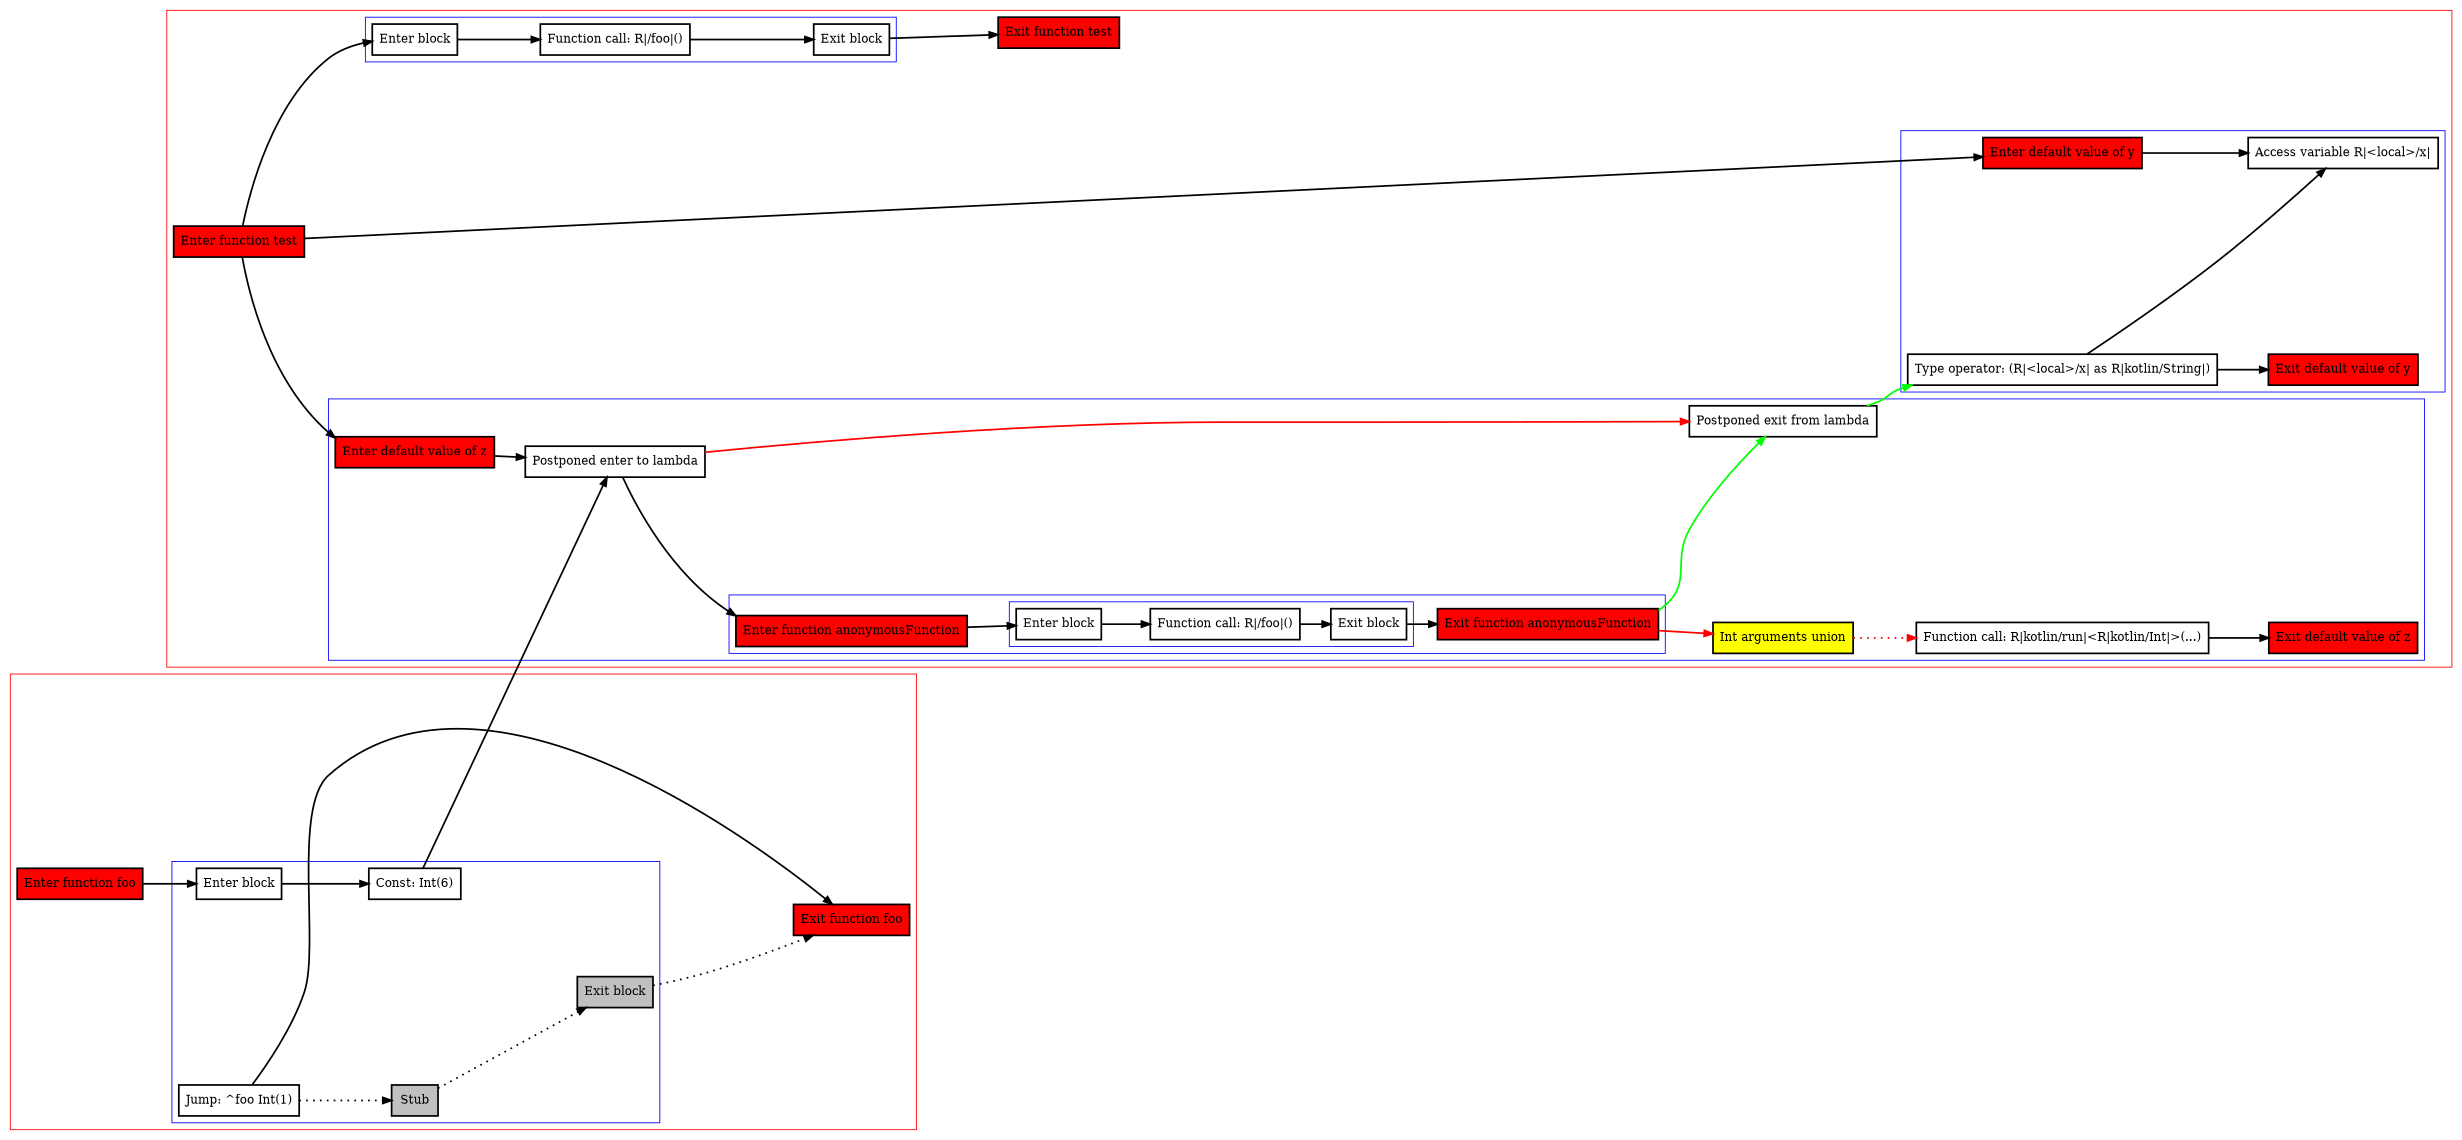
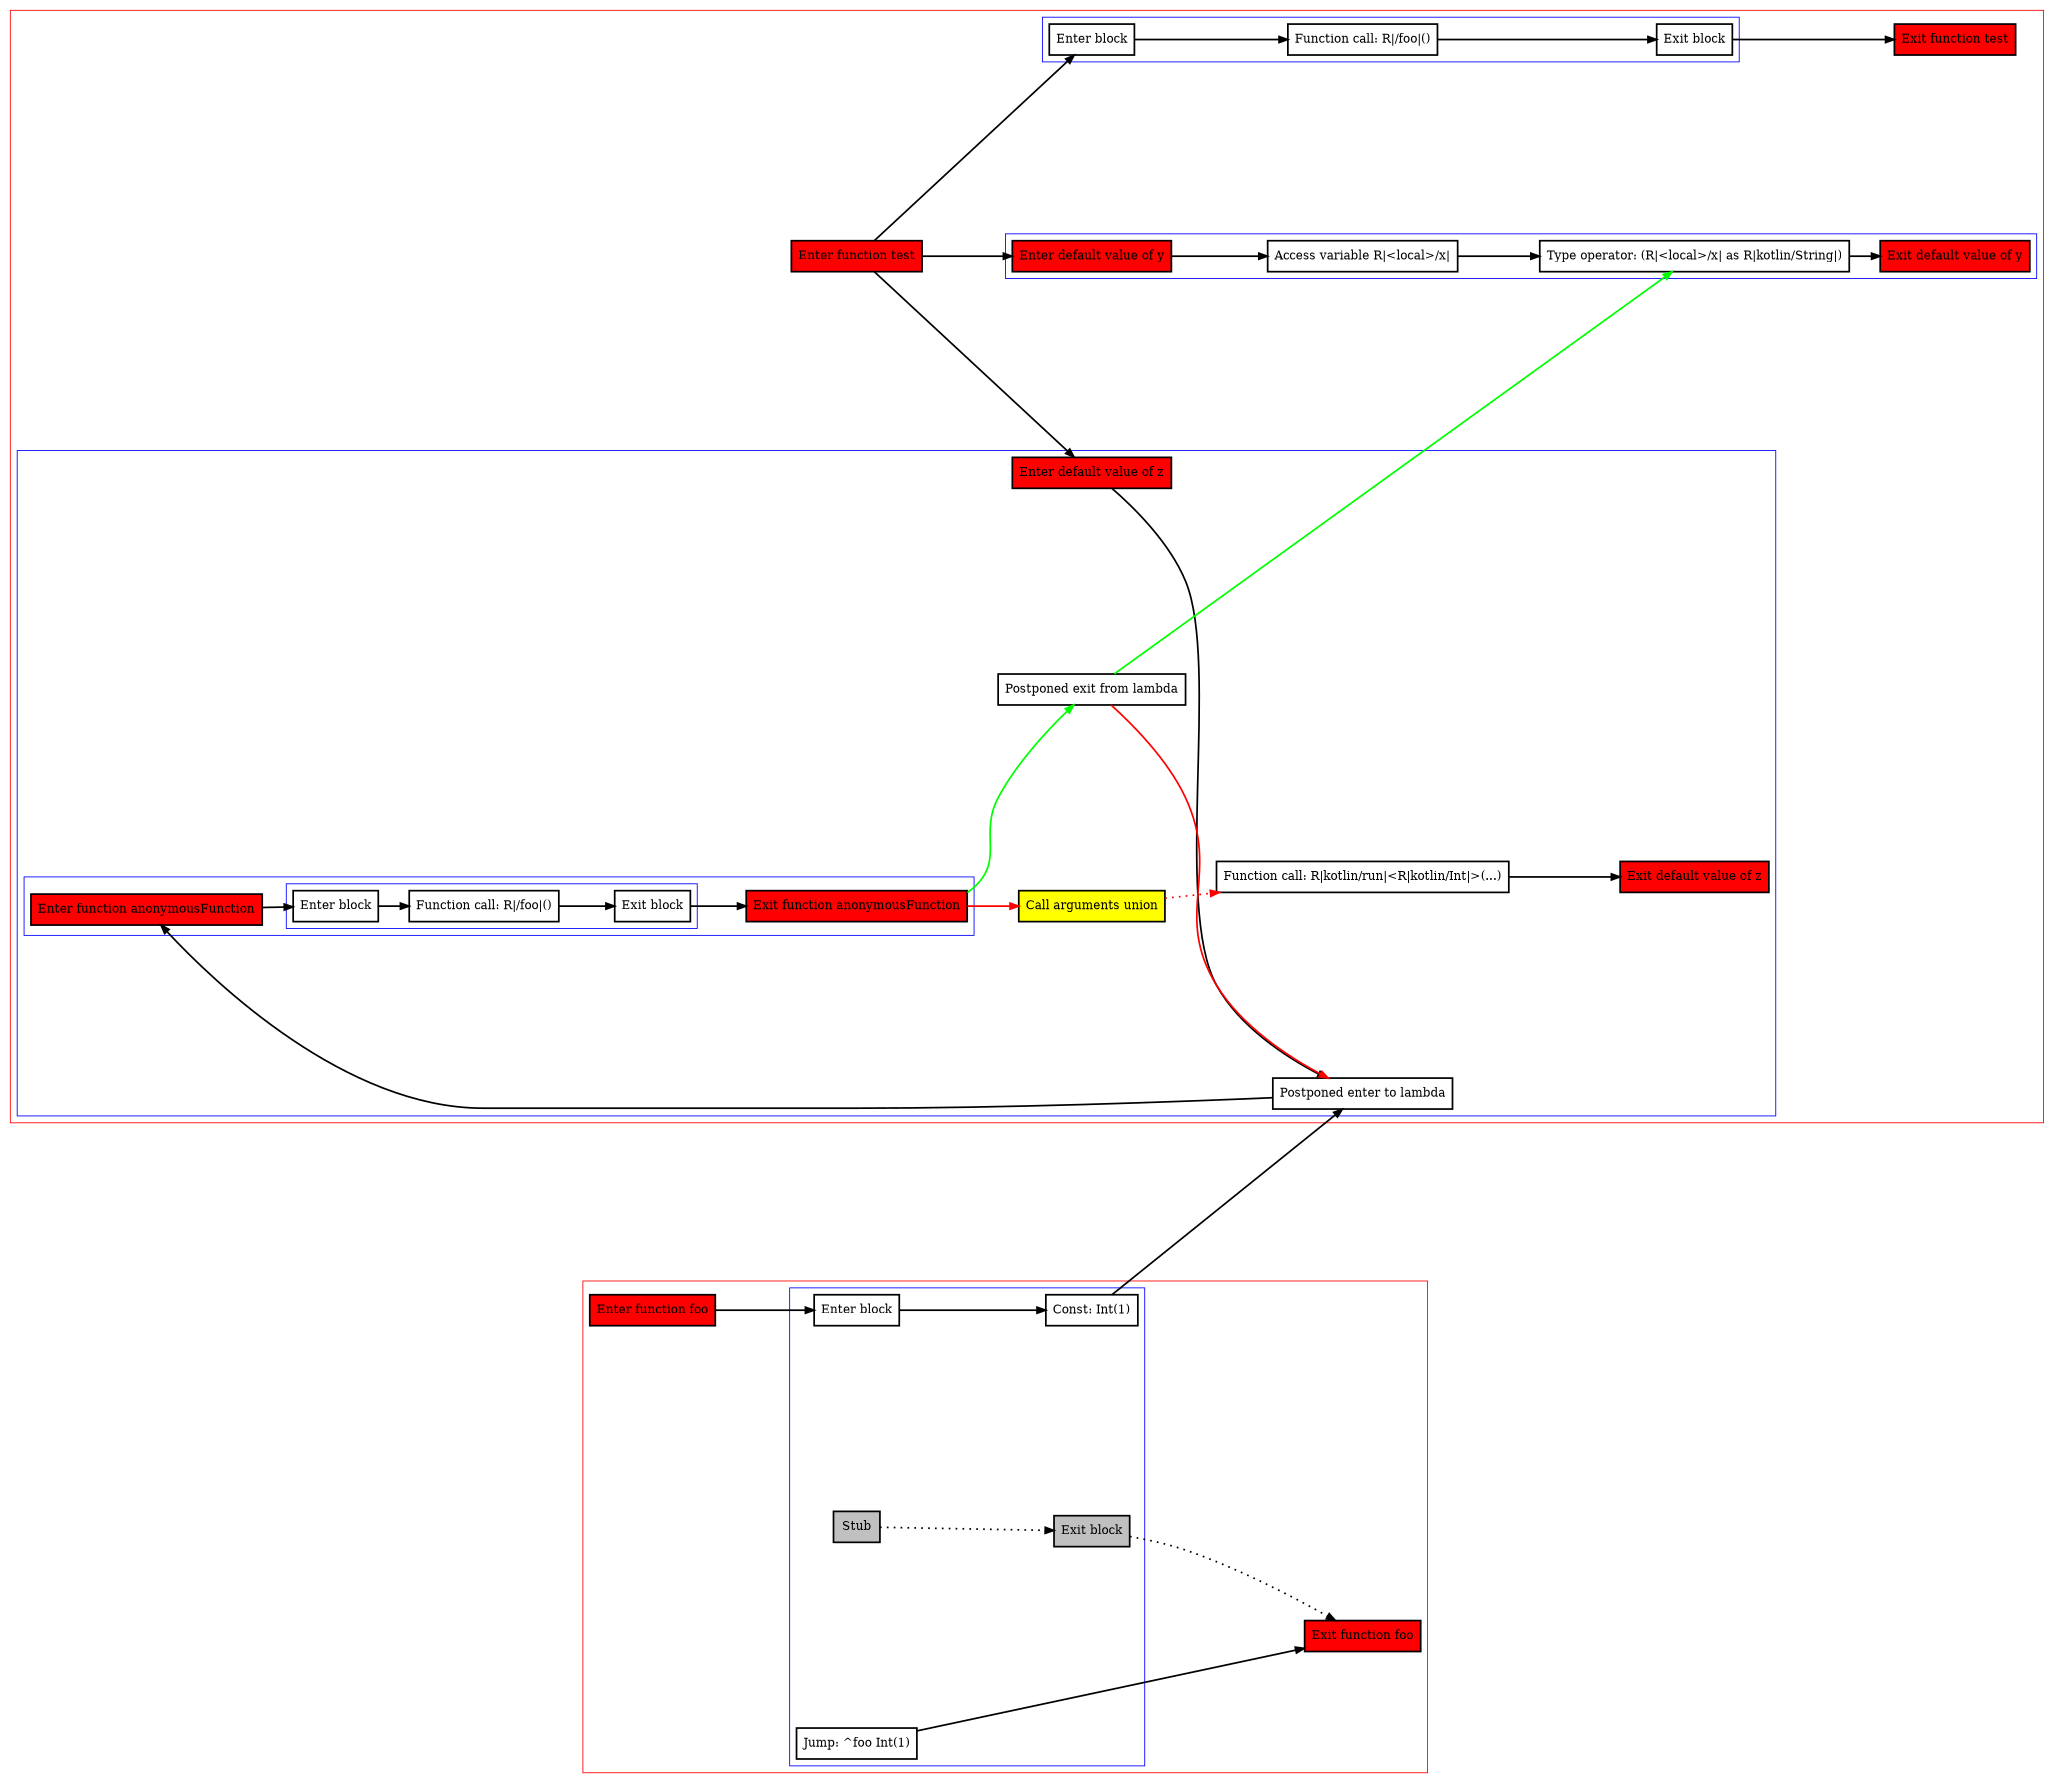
edge "Type operator: (R|<local>/x| as R|kotlin/String|)" -> "Access variable R|<local>/x|": reversed
edge "Postponed enter to lambda" -> "Postponed exit from lambda": reversed
node "Int arguments union": label "Int arguments union" -> "Call arguments union"
node "Const: Int(6)": label "Const: Int(6)" -> "Const: Int(1)"
edge "Jump: ^foo Int(1)" -> "Stub": removed
